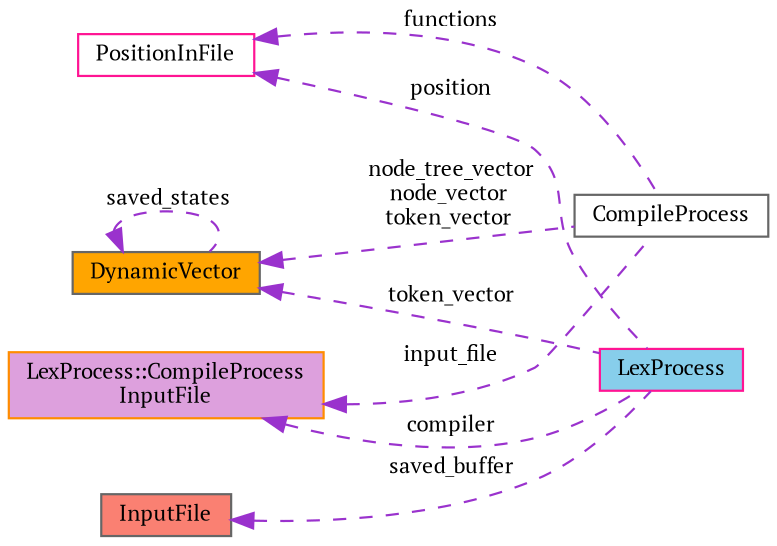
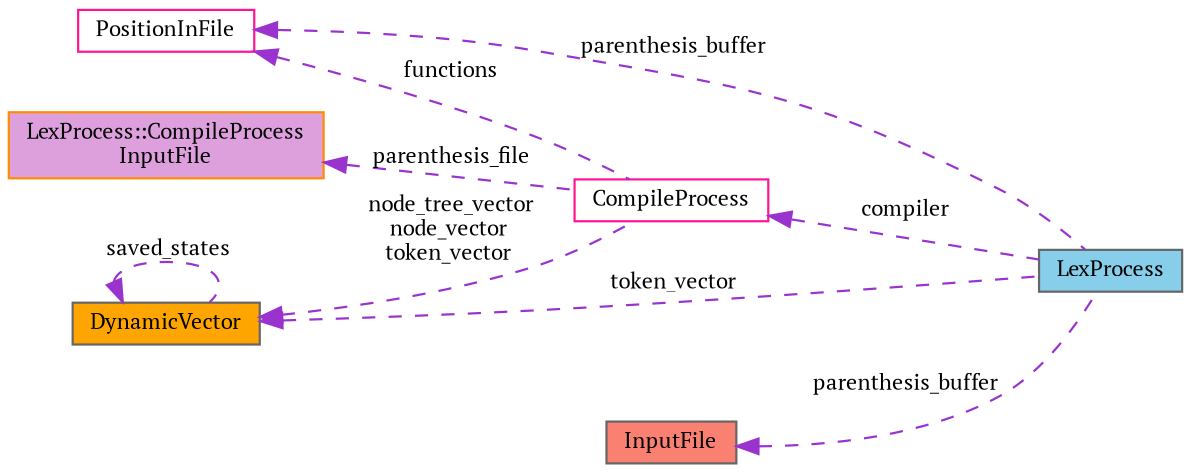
edge "LexProcess" -> "PositionInFile": label " position" -> " parenthesis_buffer"
node "CompileProcess": color gray40 -> deeppink
edge "CompileProcess" -> "LexProcess::CompileProcess InputFile": label " input_file" -> " parenthesis_file"
node "LexProcess": color deeppink -> gray40
edge "LexProcess" -> "LexProcess::CompileProcess InputFile": now "LexProcess" -> "CompileProcess"
edge "LexProcess" -> "InputFile": label " saved_buffer" -> " parenthesis_buffer"
